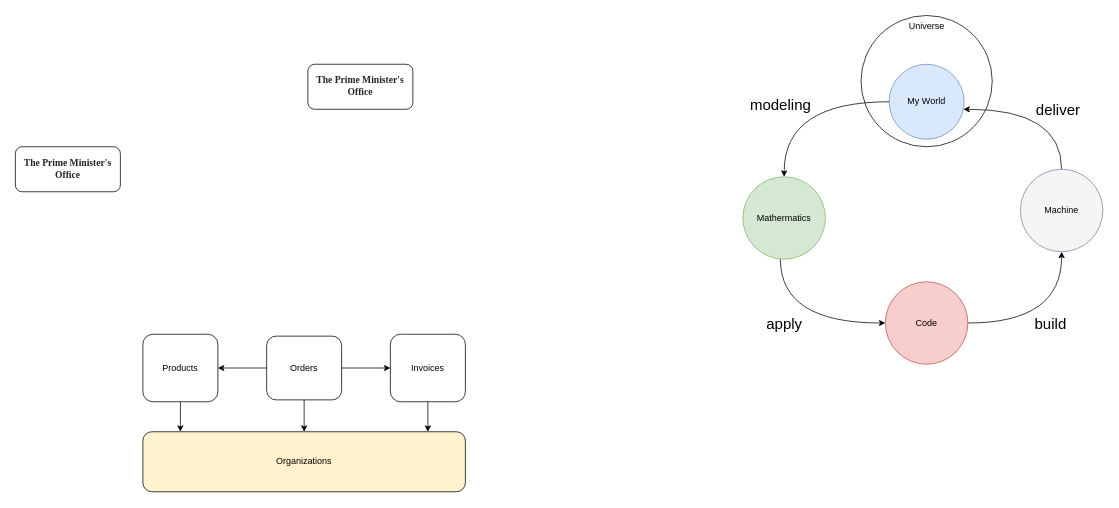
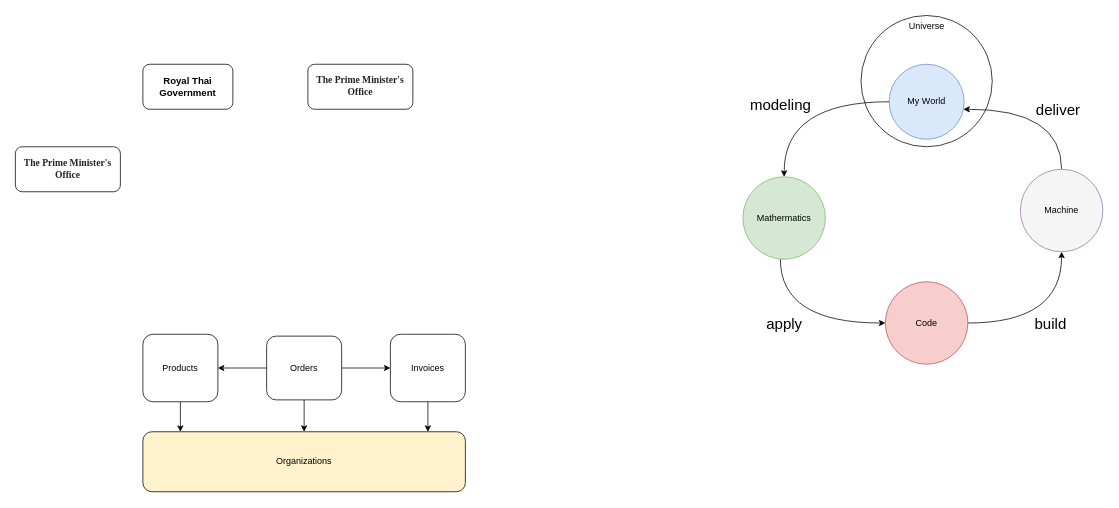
node "Royal Thai Government": added
